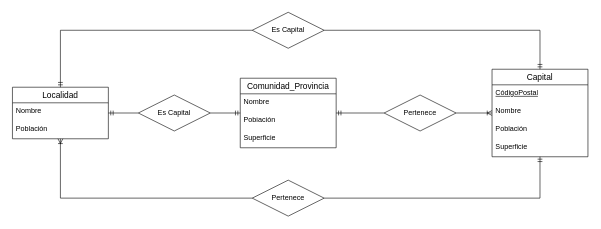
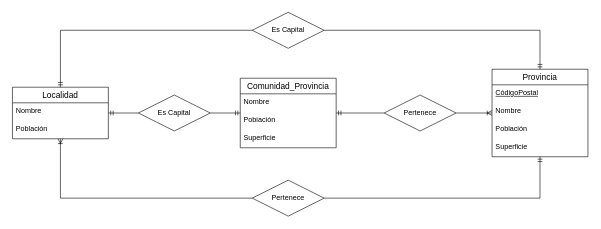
node "Capital": label "Capital" -> "Provincia"
